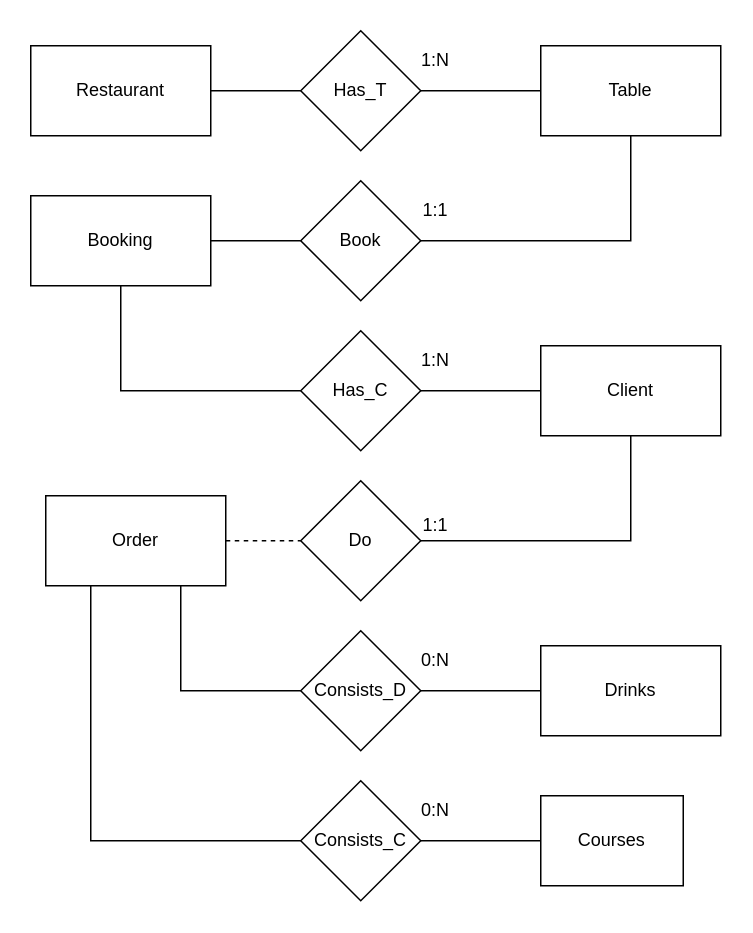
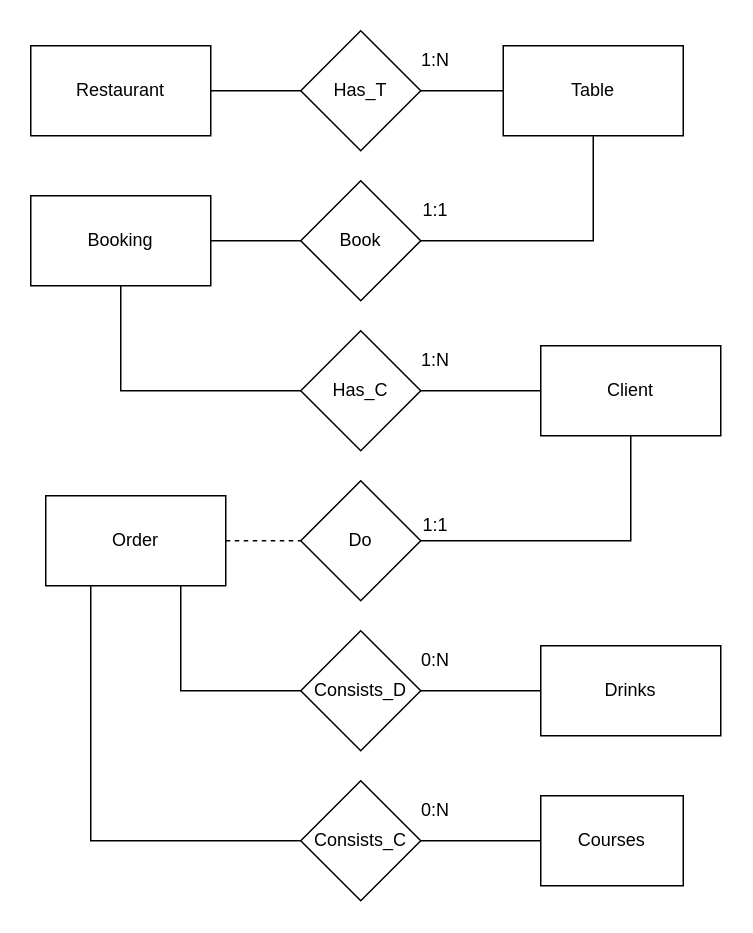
node "Table": moved (631, 91) -> (593, 91)
